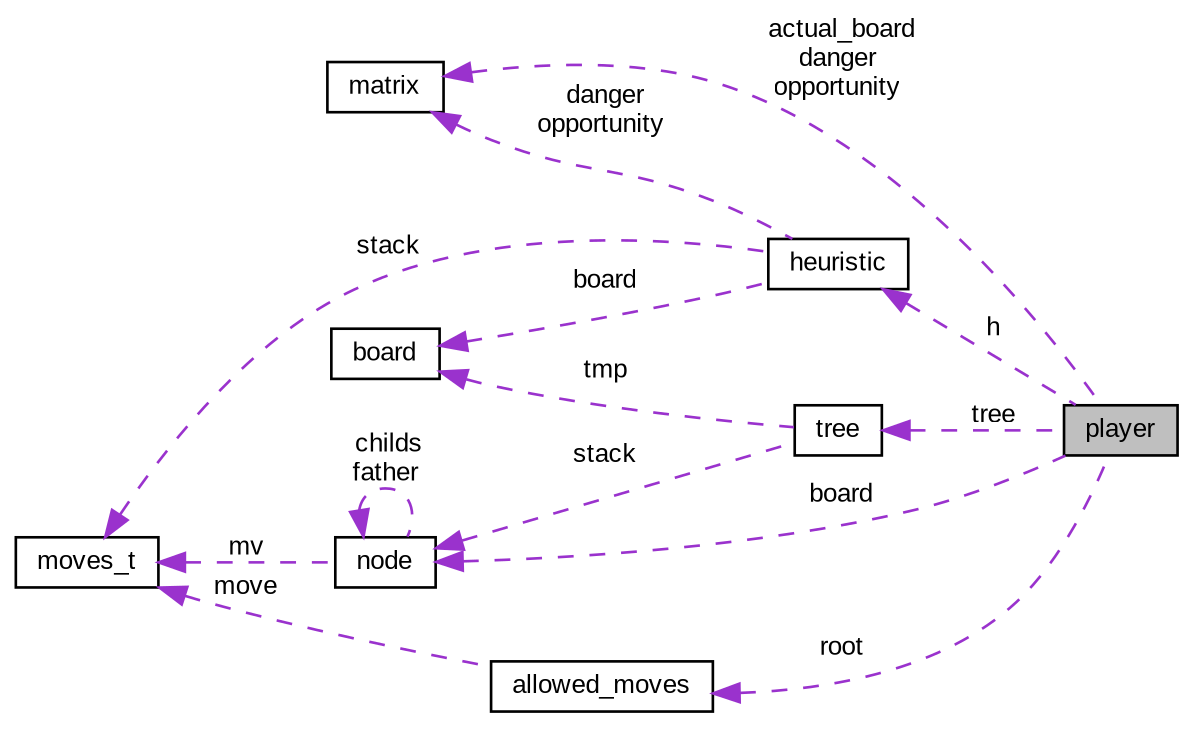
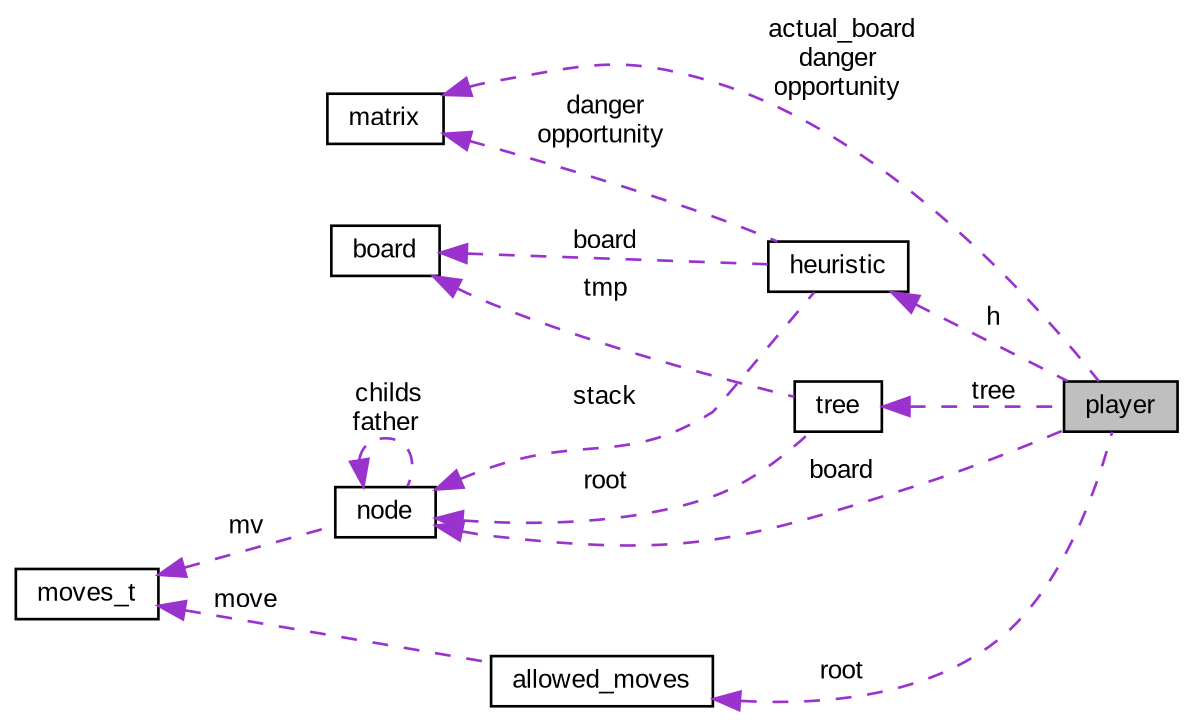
edge "heuristic" -> "moves_t": now "heuristic" -> "node"
edge "tree" -> "node": label " stack" -> " root"
